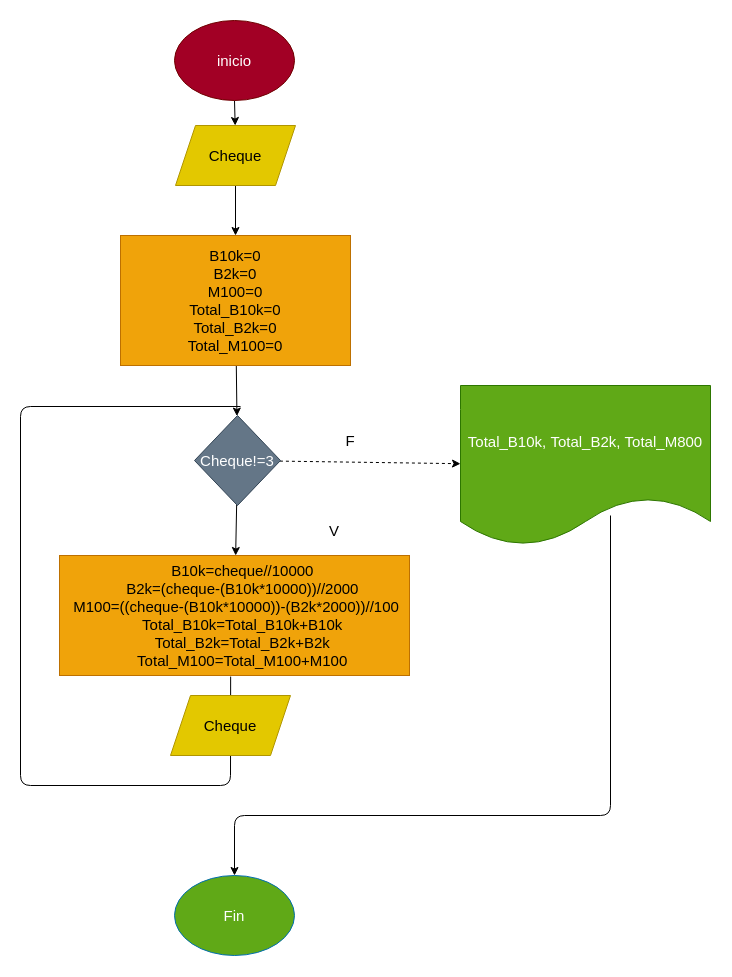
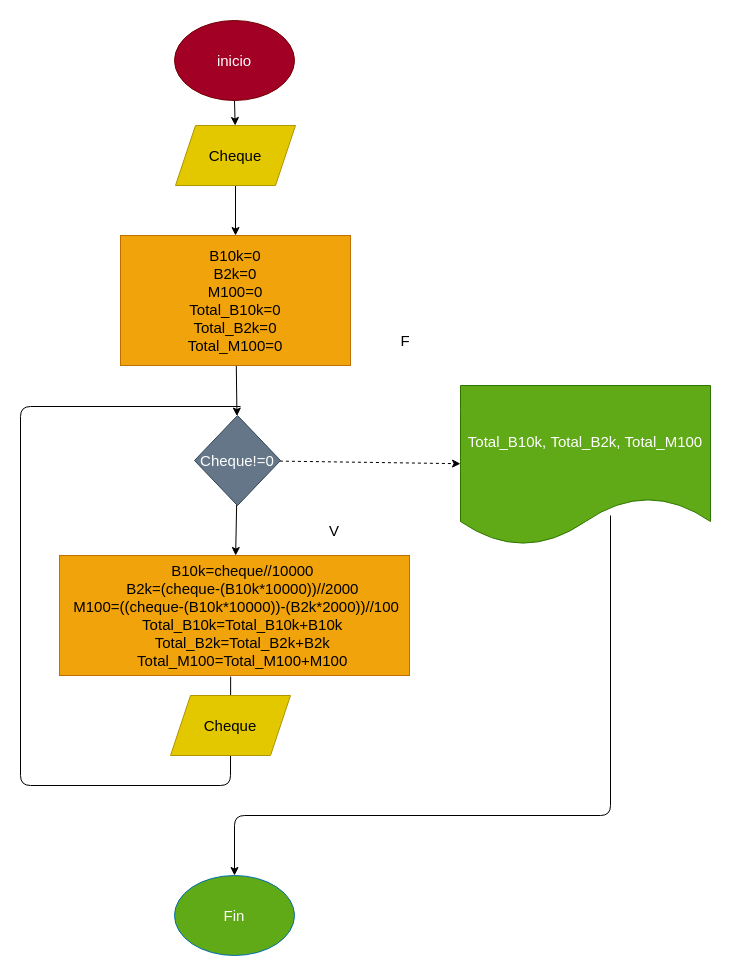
node "F": moved (351, 441) -> (406, 341)
node "Total_B10k, Total_B2k, Total_M800": label "Total_B10k, Total_B2k, Total_M800" -> "Total_B10k, Total_B2k, Total_M100"
node "Cheque!=3": label "Cheque!=3" -> "Cheque!=0"
